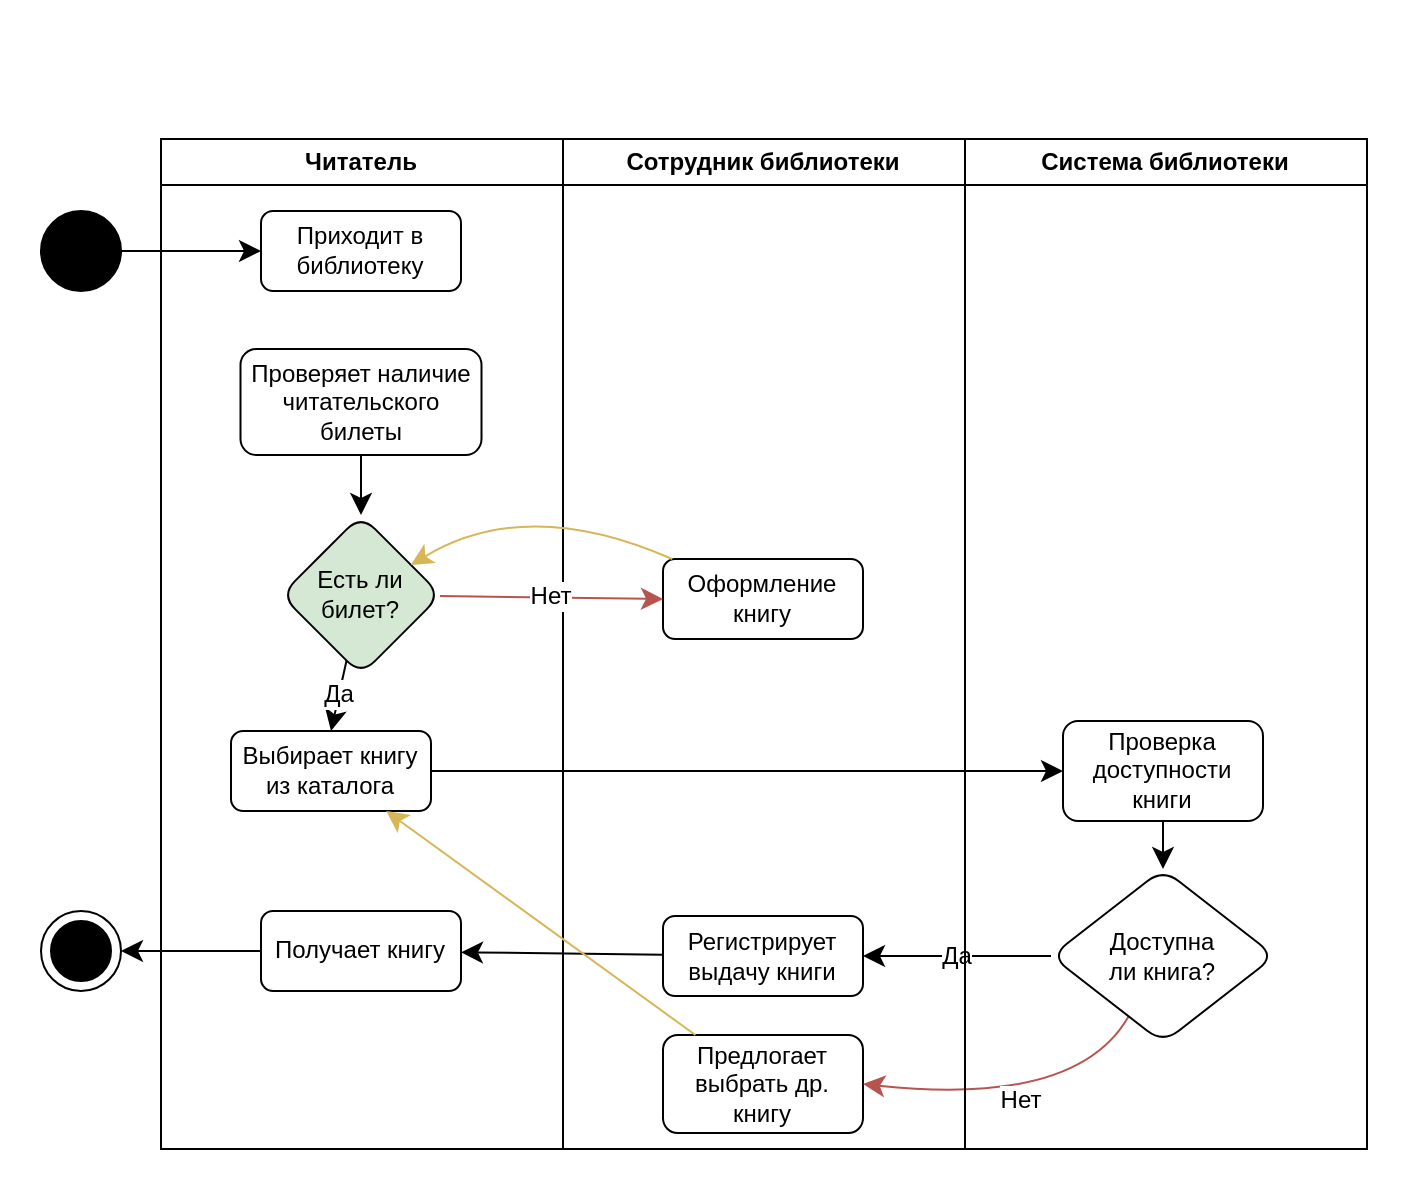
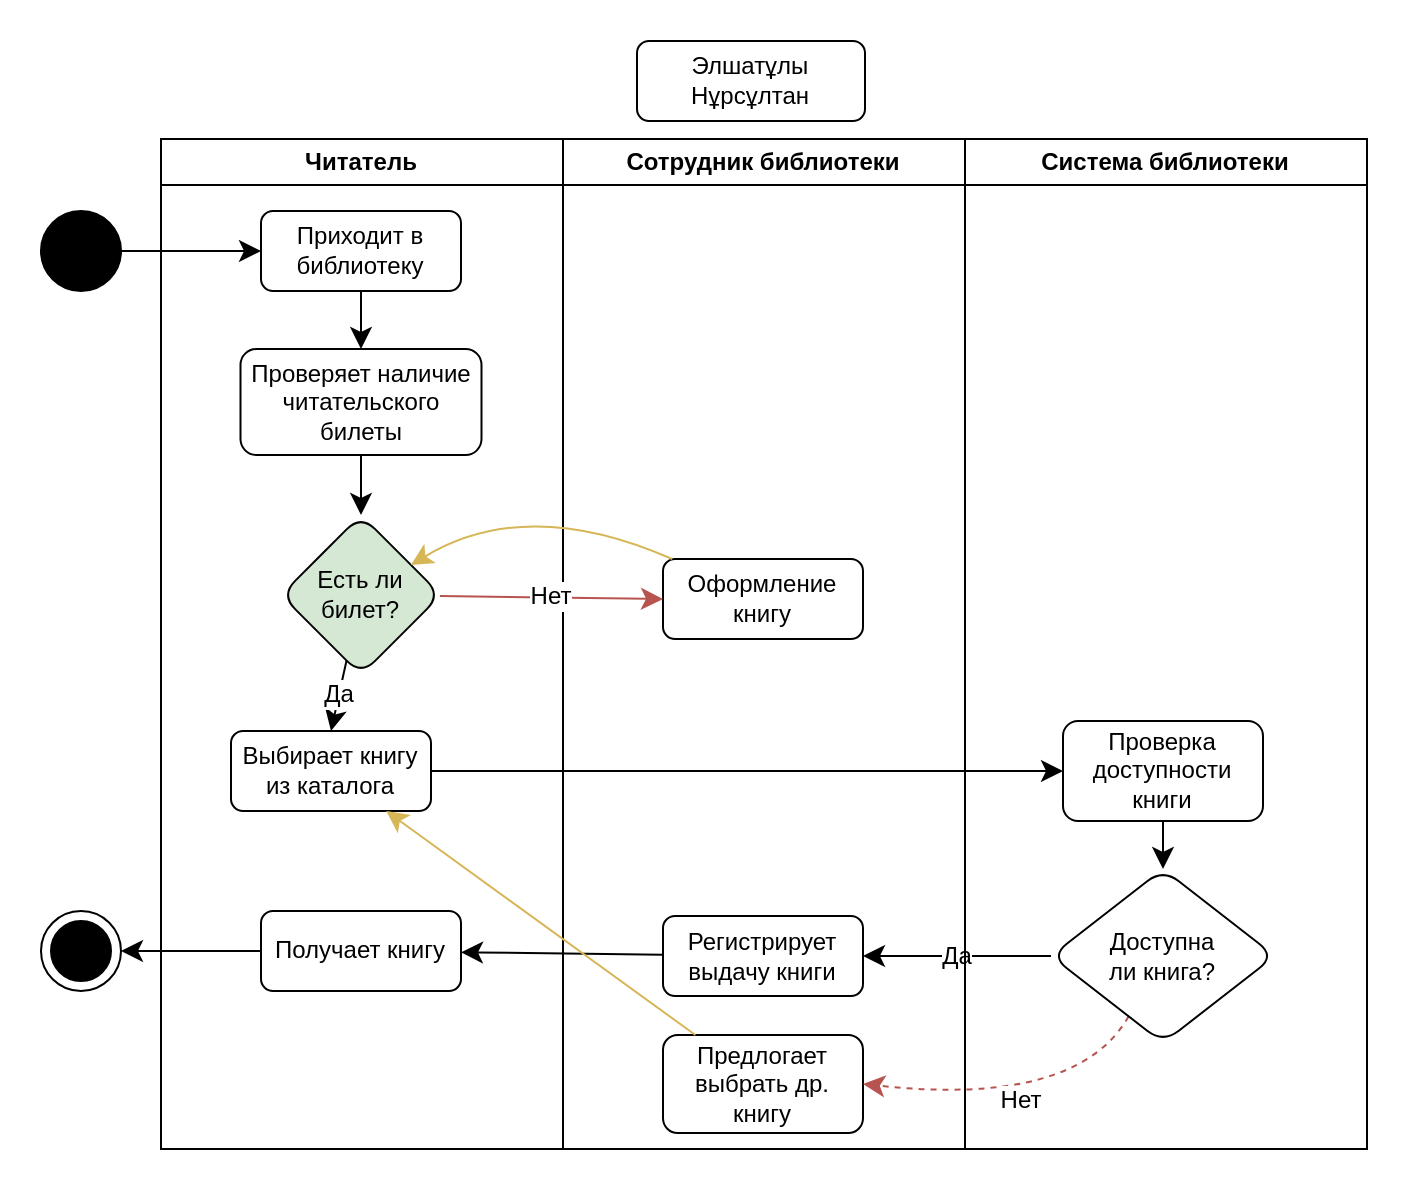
node "Элшатұлы Нұрсұлтан": added
edge "Приходит в библиотеку" -> "Проверяет наличие читательского билеты": added
edge "Доступна ли книга?" -> "Предлогает выбрать др. книгу": style solid -> dashed
